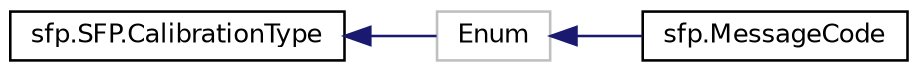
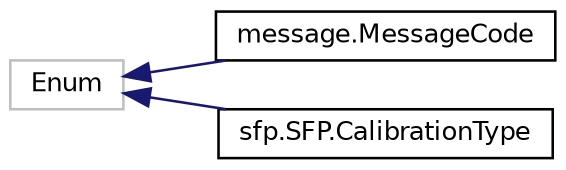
edge "Enum" -> "sfp.SFP.CalibrationType": reversed
node "sfp.MessageCode": label "sfp.MessageCode" -> "message.MessageCode"
